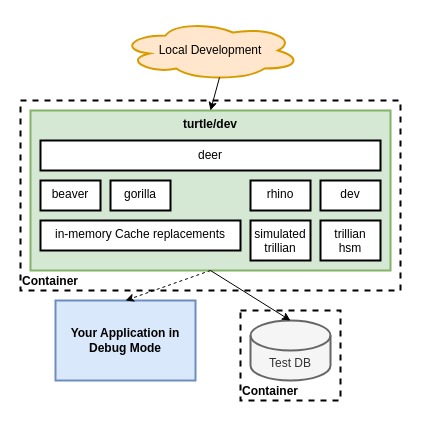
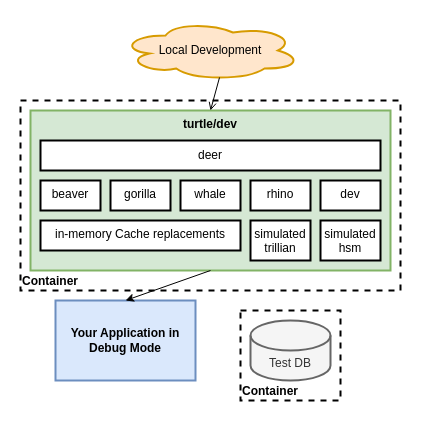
edge "Local Development" -> "turtle/dev": arrowhead classic -> open
node "whale": added
node "trillian hsm": label "trillian hsm" -> "simulated hsm"
edge "turtle/dev" -> "Your Application in Debug Mode": style dashed -> solid
edge "turtle/dev" -> "Test DB": removed
